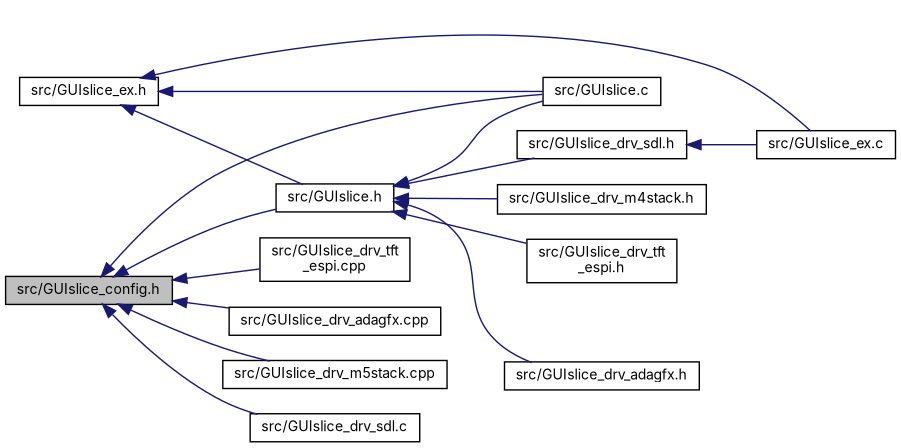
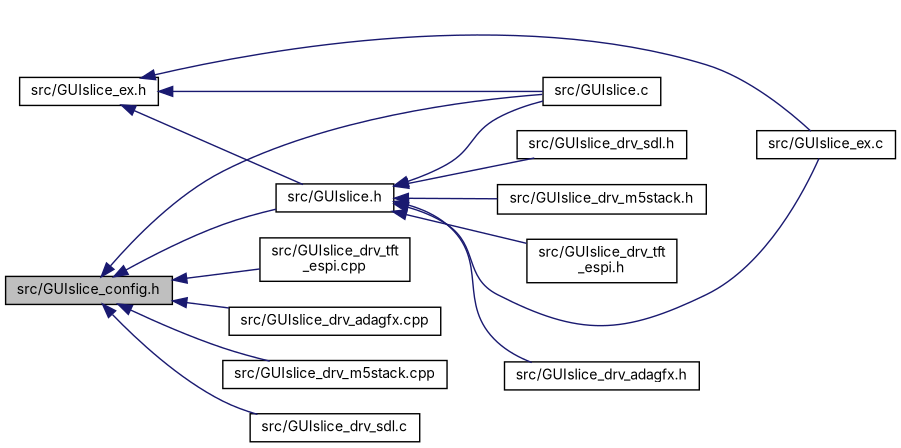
edge "src/GUIslice_ex.c" -> "src/GUIslice_drv_sdl.h": now "src/GUIslice_ex.c" -> "src/GUIslice.h"
node "src/GUIslice_drv_m4stack.h": label "src/GUIslice_drv_m4stack.h" -> "src/GUIslice_drv_m5stack.h"
